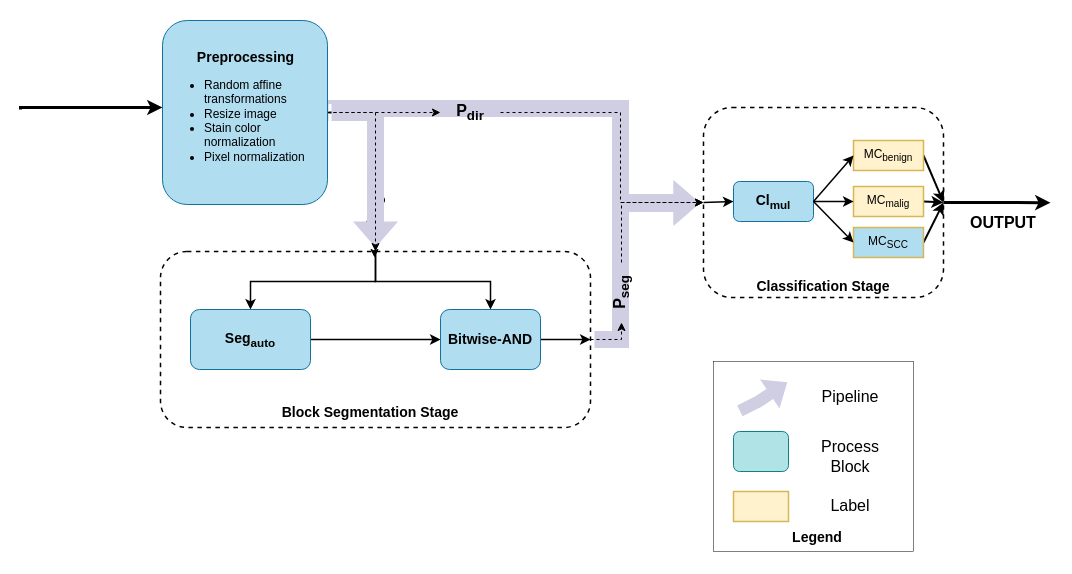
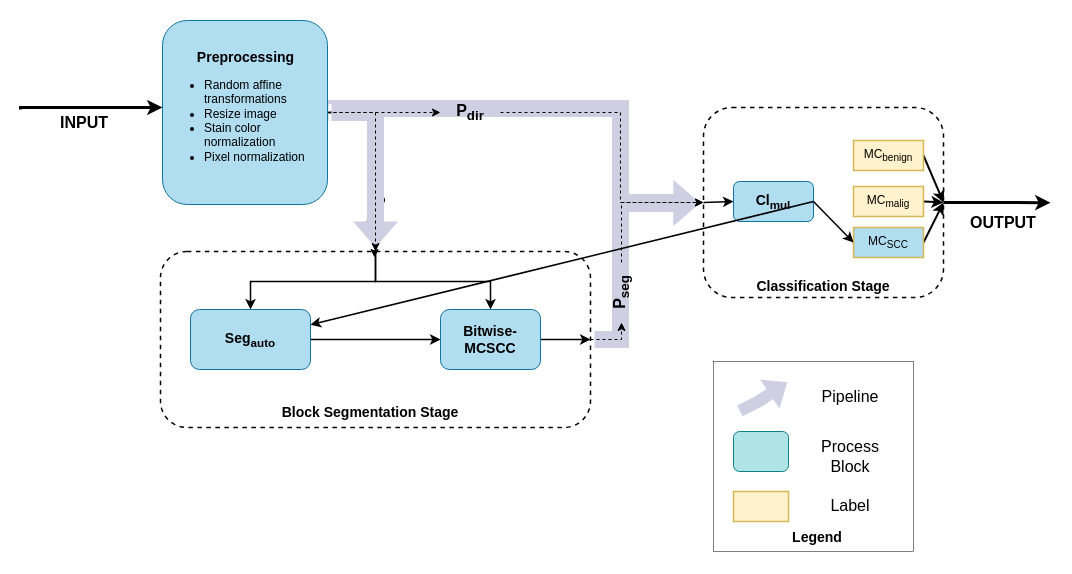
node "INPUT": added
edge "Clmul" -> "MCbenign": now "Clmul" -> "Segauto"
edge "Clmul" -> "MCmalig": removed
node "Bitwise-AND": label "Bitwise-AND" -> "Bitwise-MCSCC"
